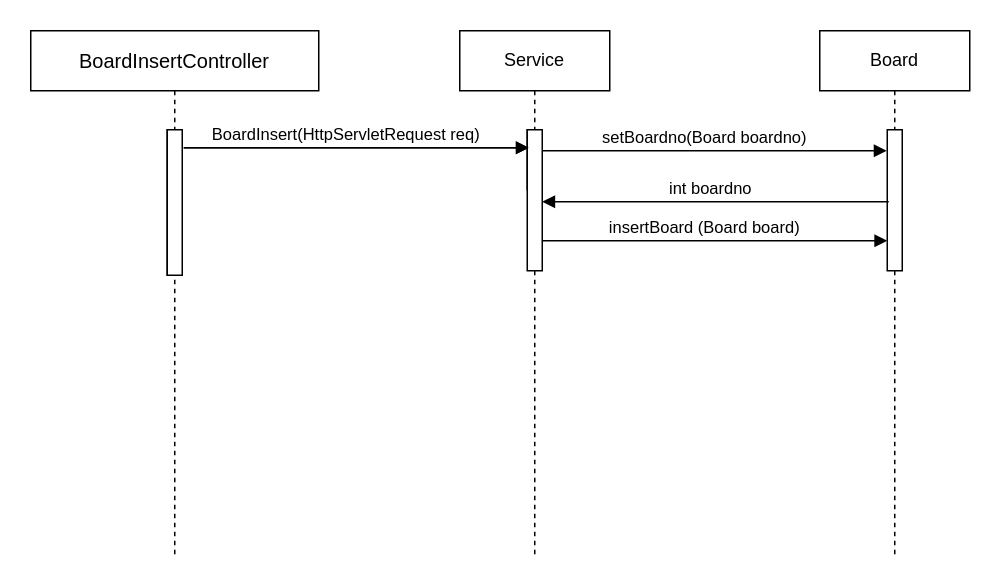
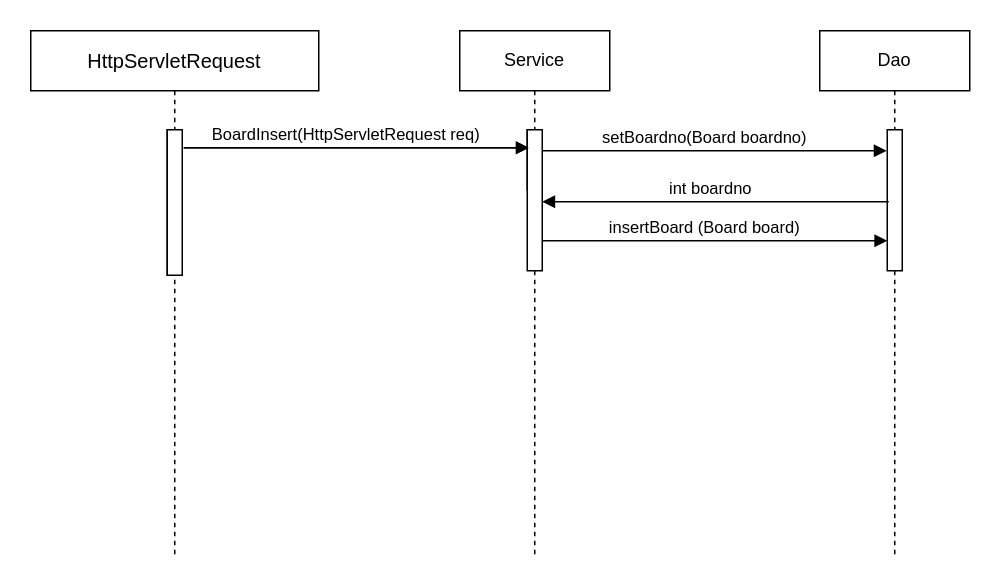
node "BoardInsertController": label "BoardInsertController" -> "HttpServletRequest"
node "Board": label "Board" -> "Dao"
